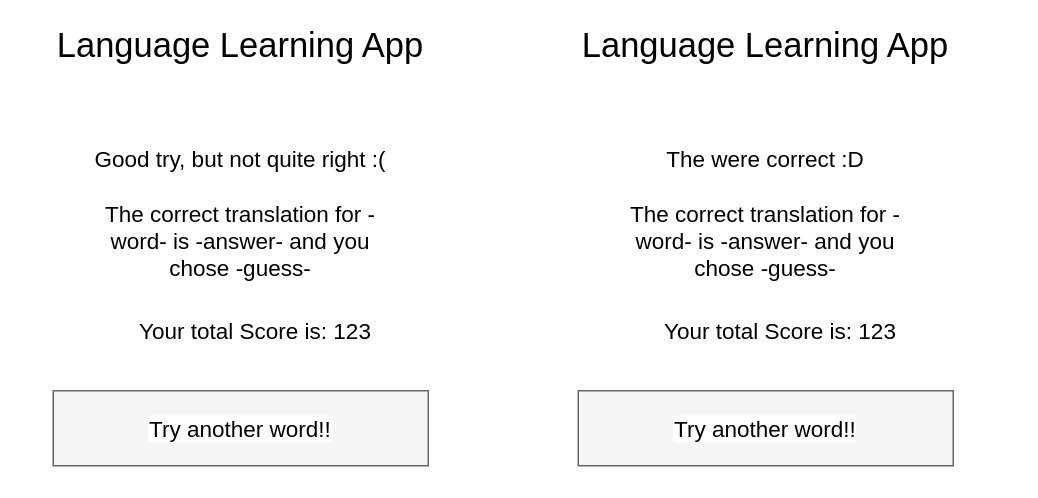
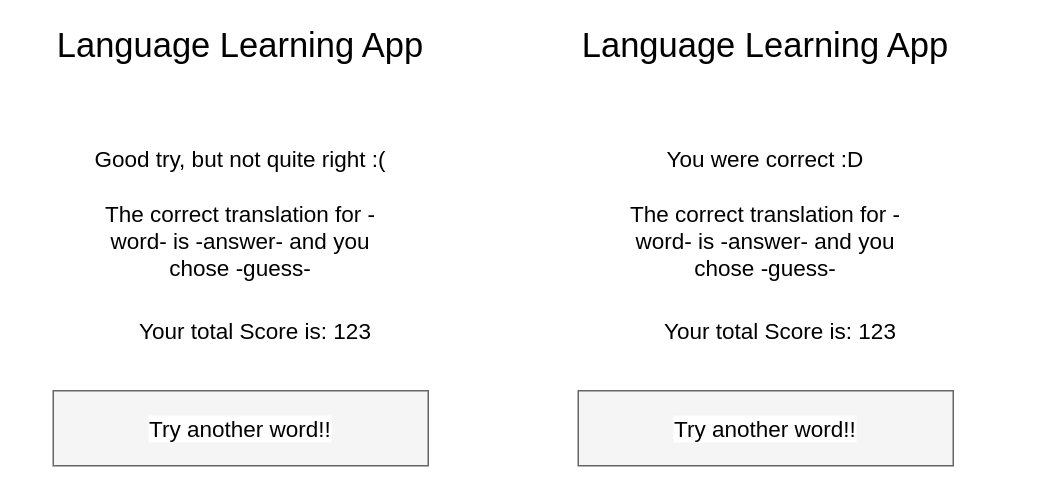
node "The were correct :D": label "The were correct :D" -> "You were correct :D"
